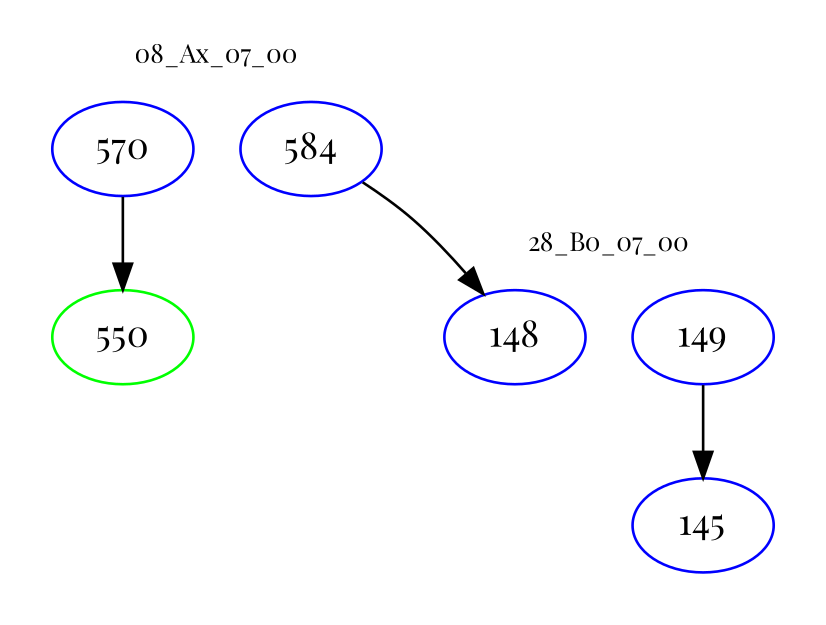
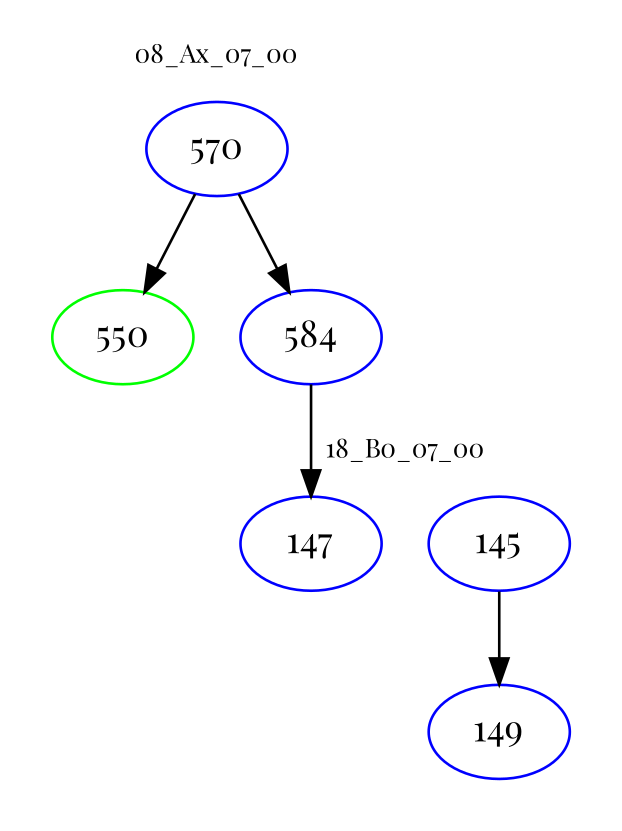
edge "570" -> "584": added
cluster "28_B0_07_00": label "28_B0_07_00" -> "18_B0_07_00"
node "148": label "148" -> "147"
edge "149" -> "145": reversed
